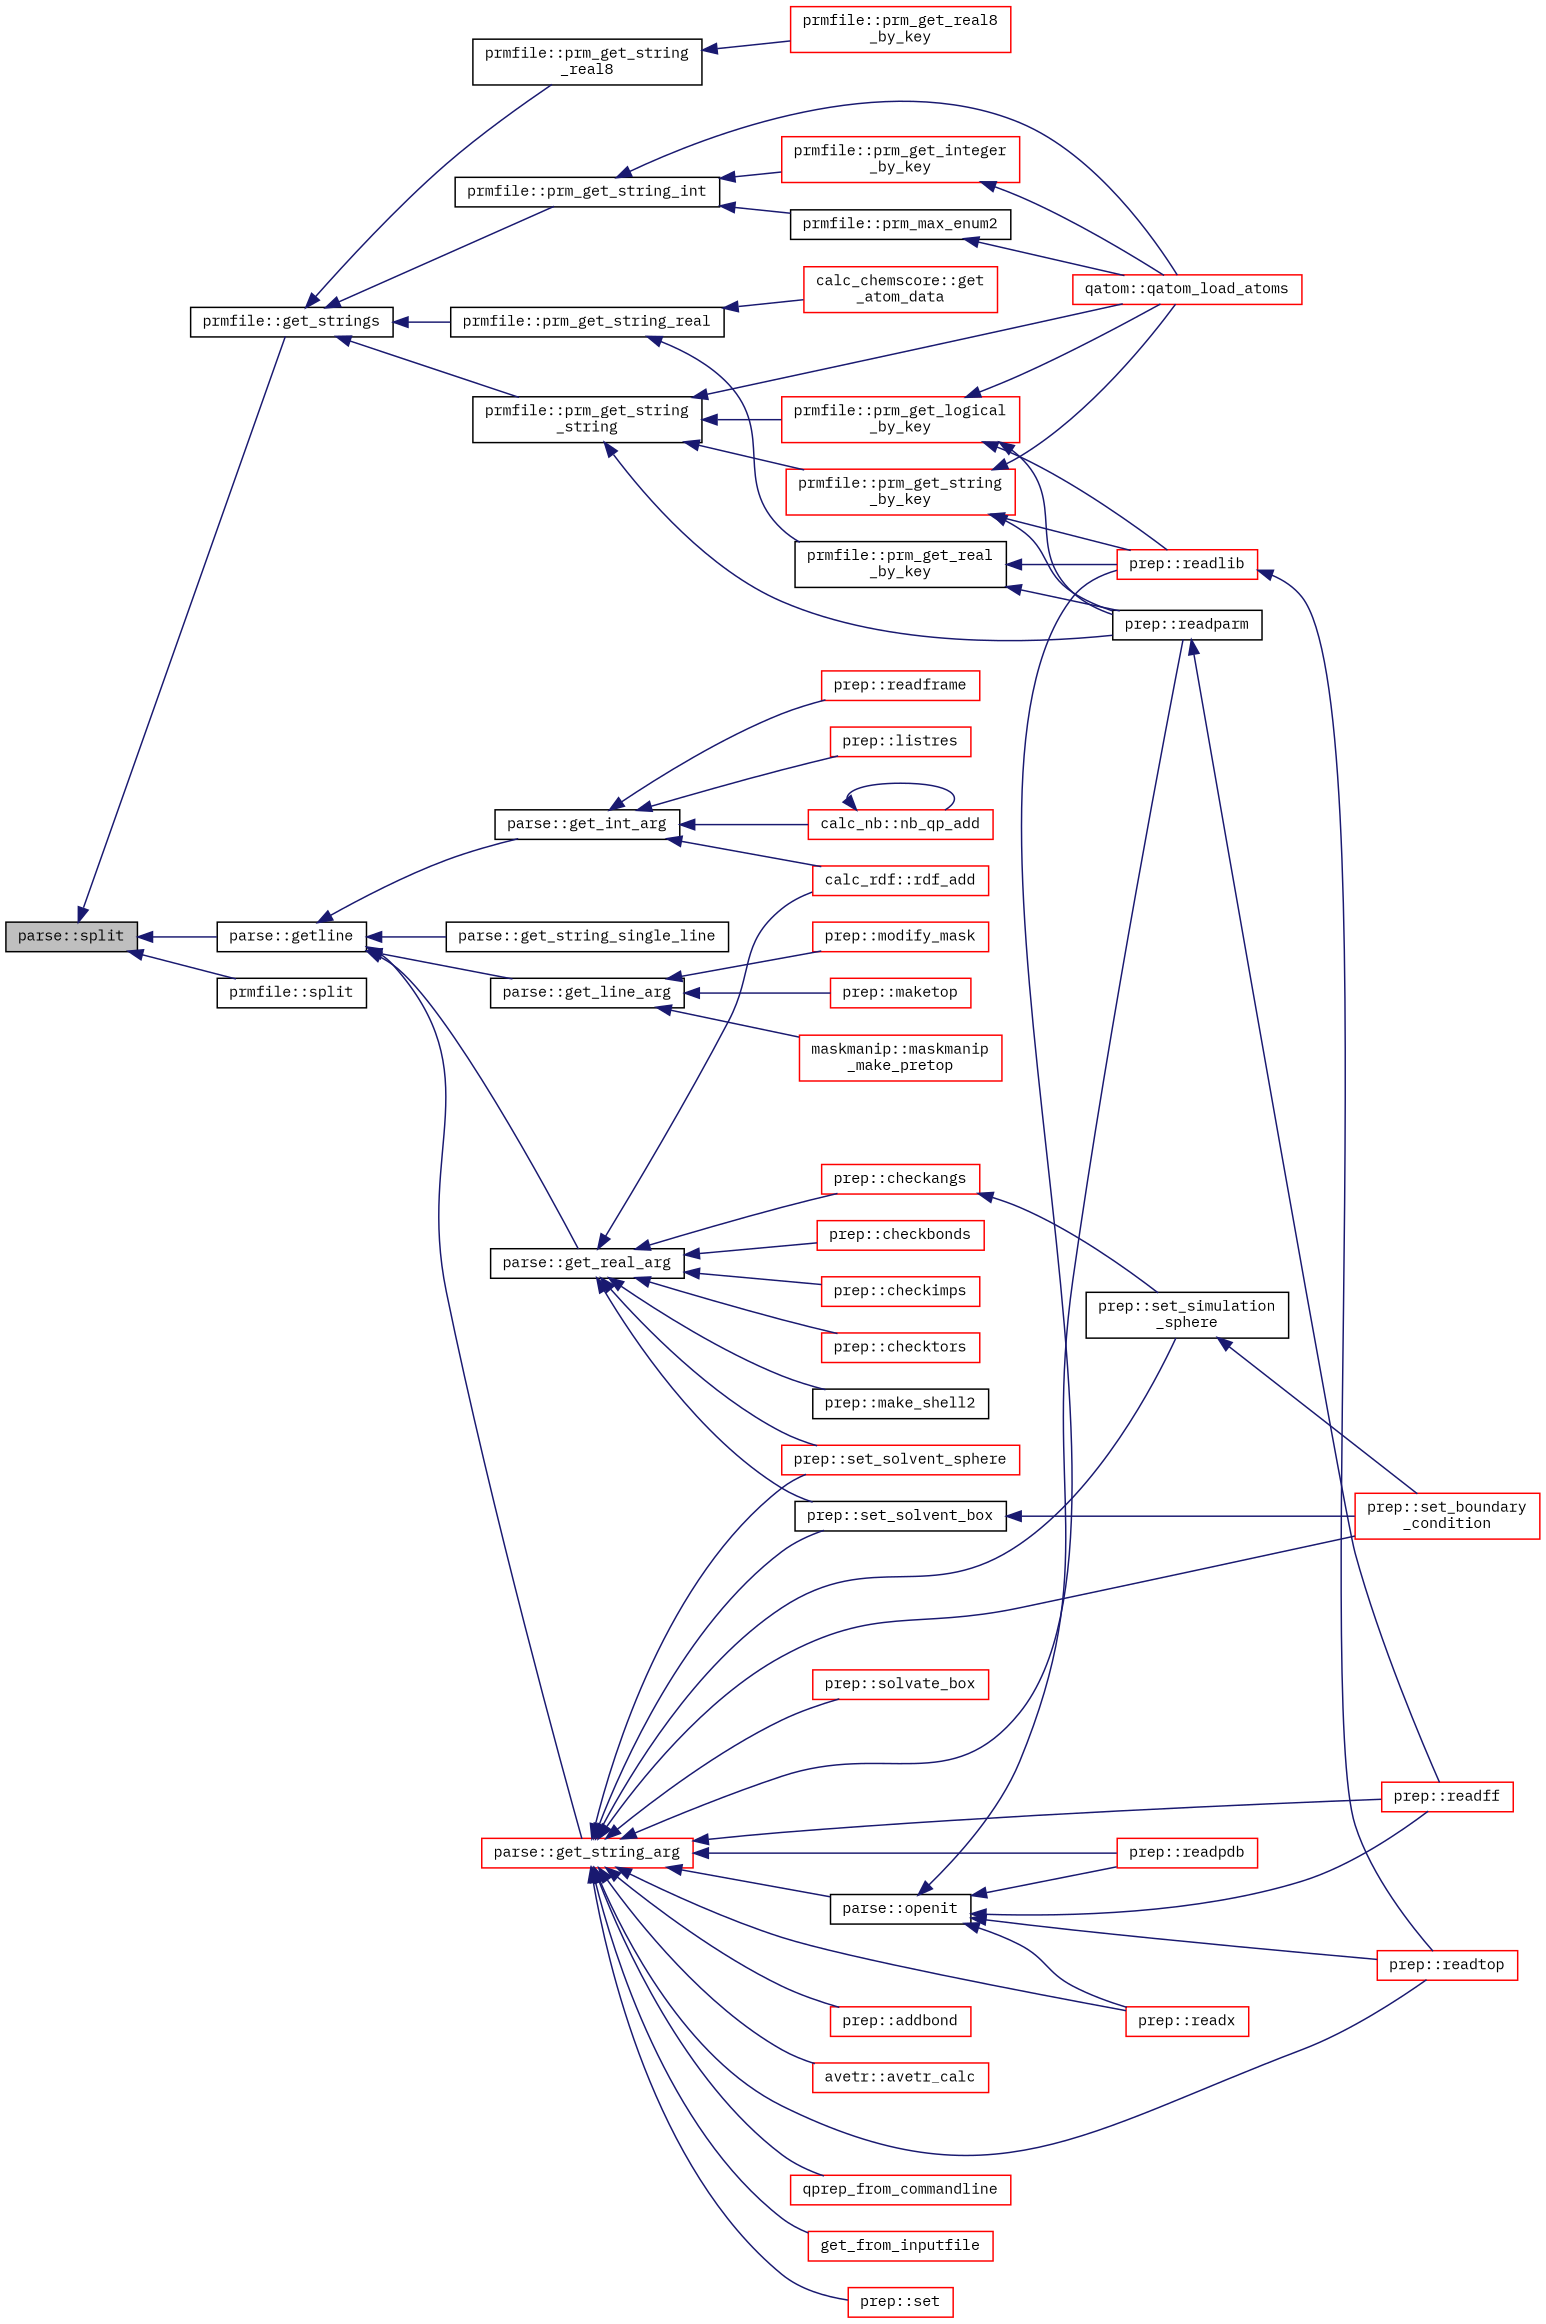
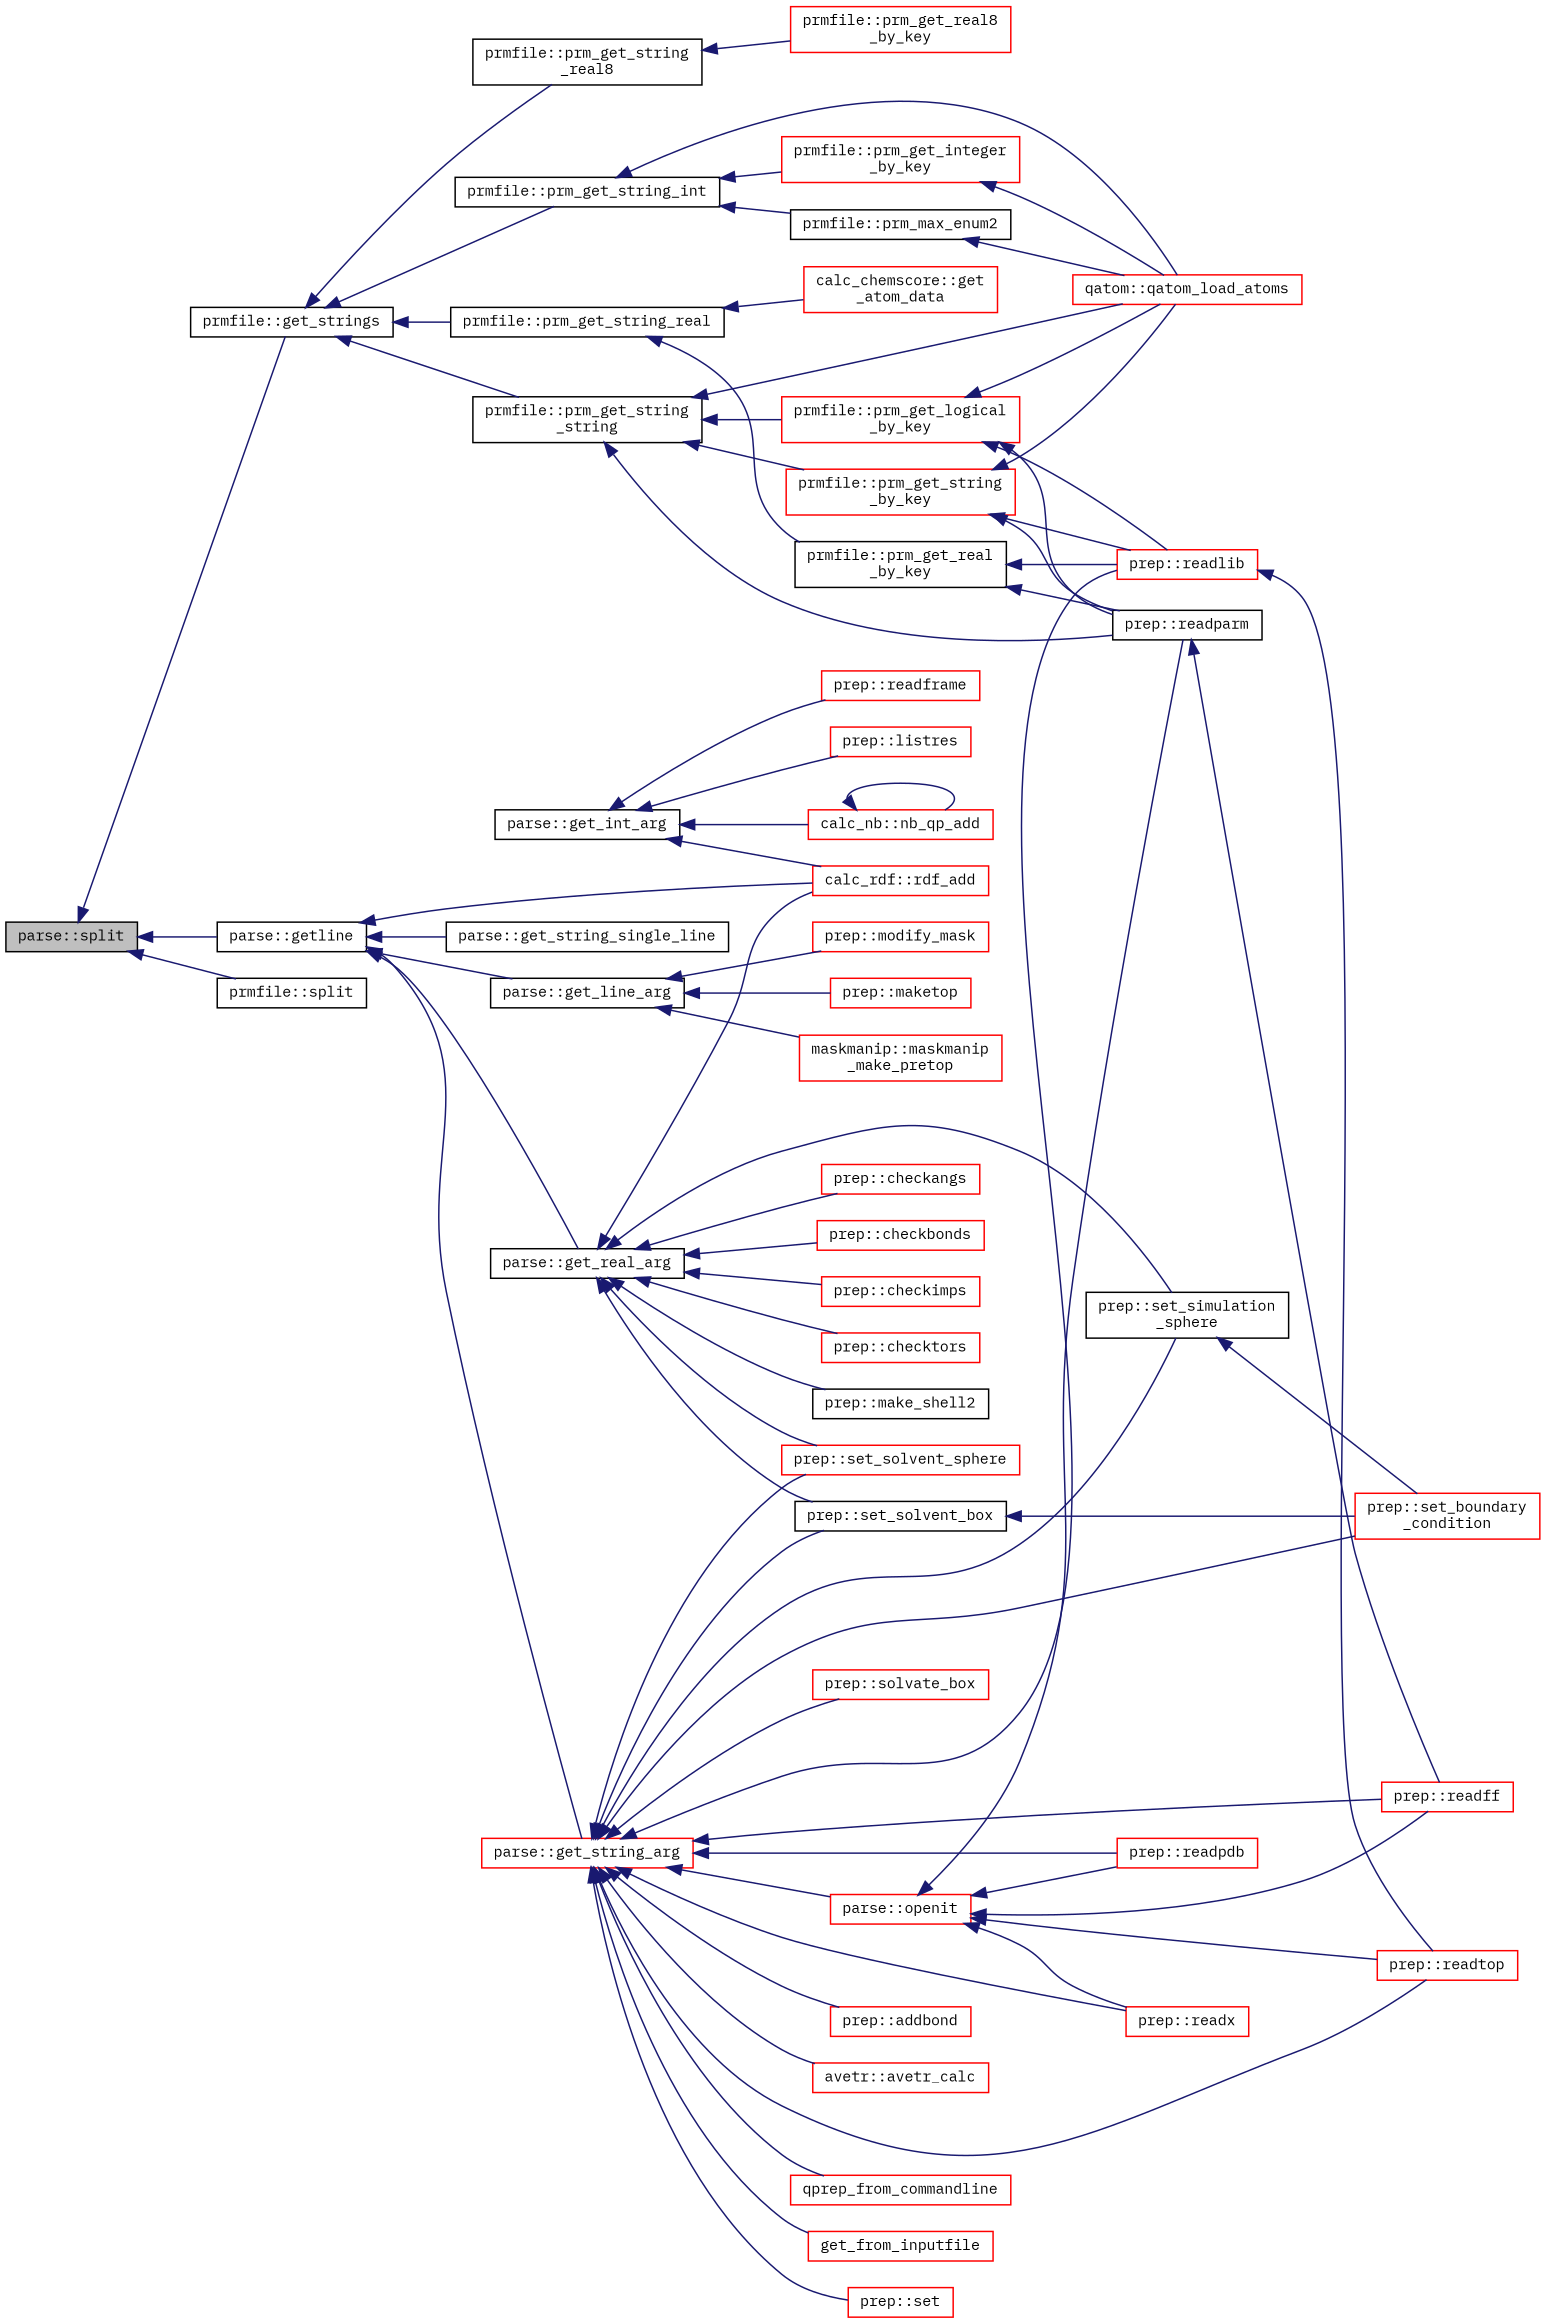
edge "parse::get_int_arg" -> "parse::getline": now "calc_rdf::rdf_add" -> "parse::getline"
edge "prep::set_simulation _sphere" -> "prep::checkangs": now "prep::set_simulation _sphere" -> "parse::get_real_arg"
node "parse::openit": color black -> red
